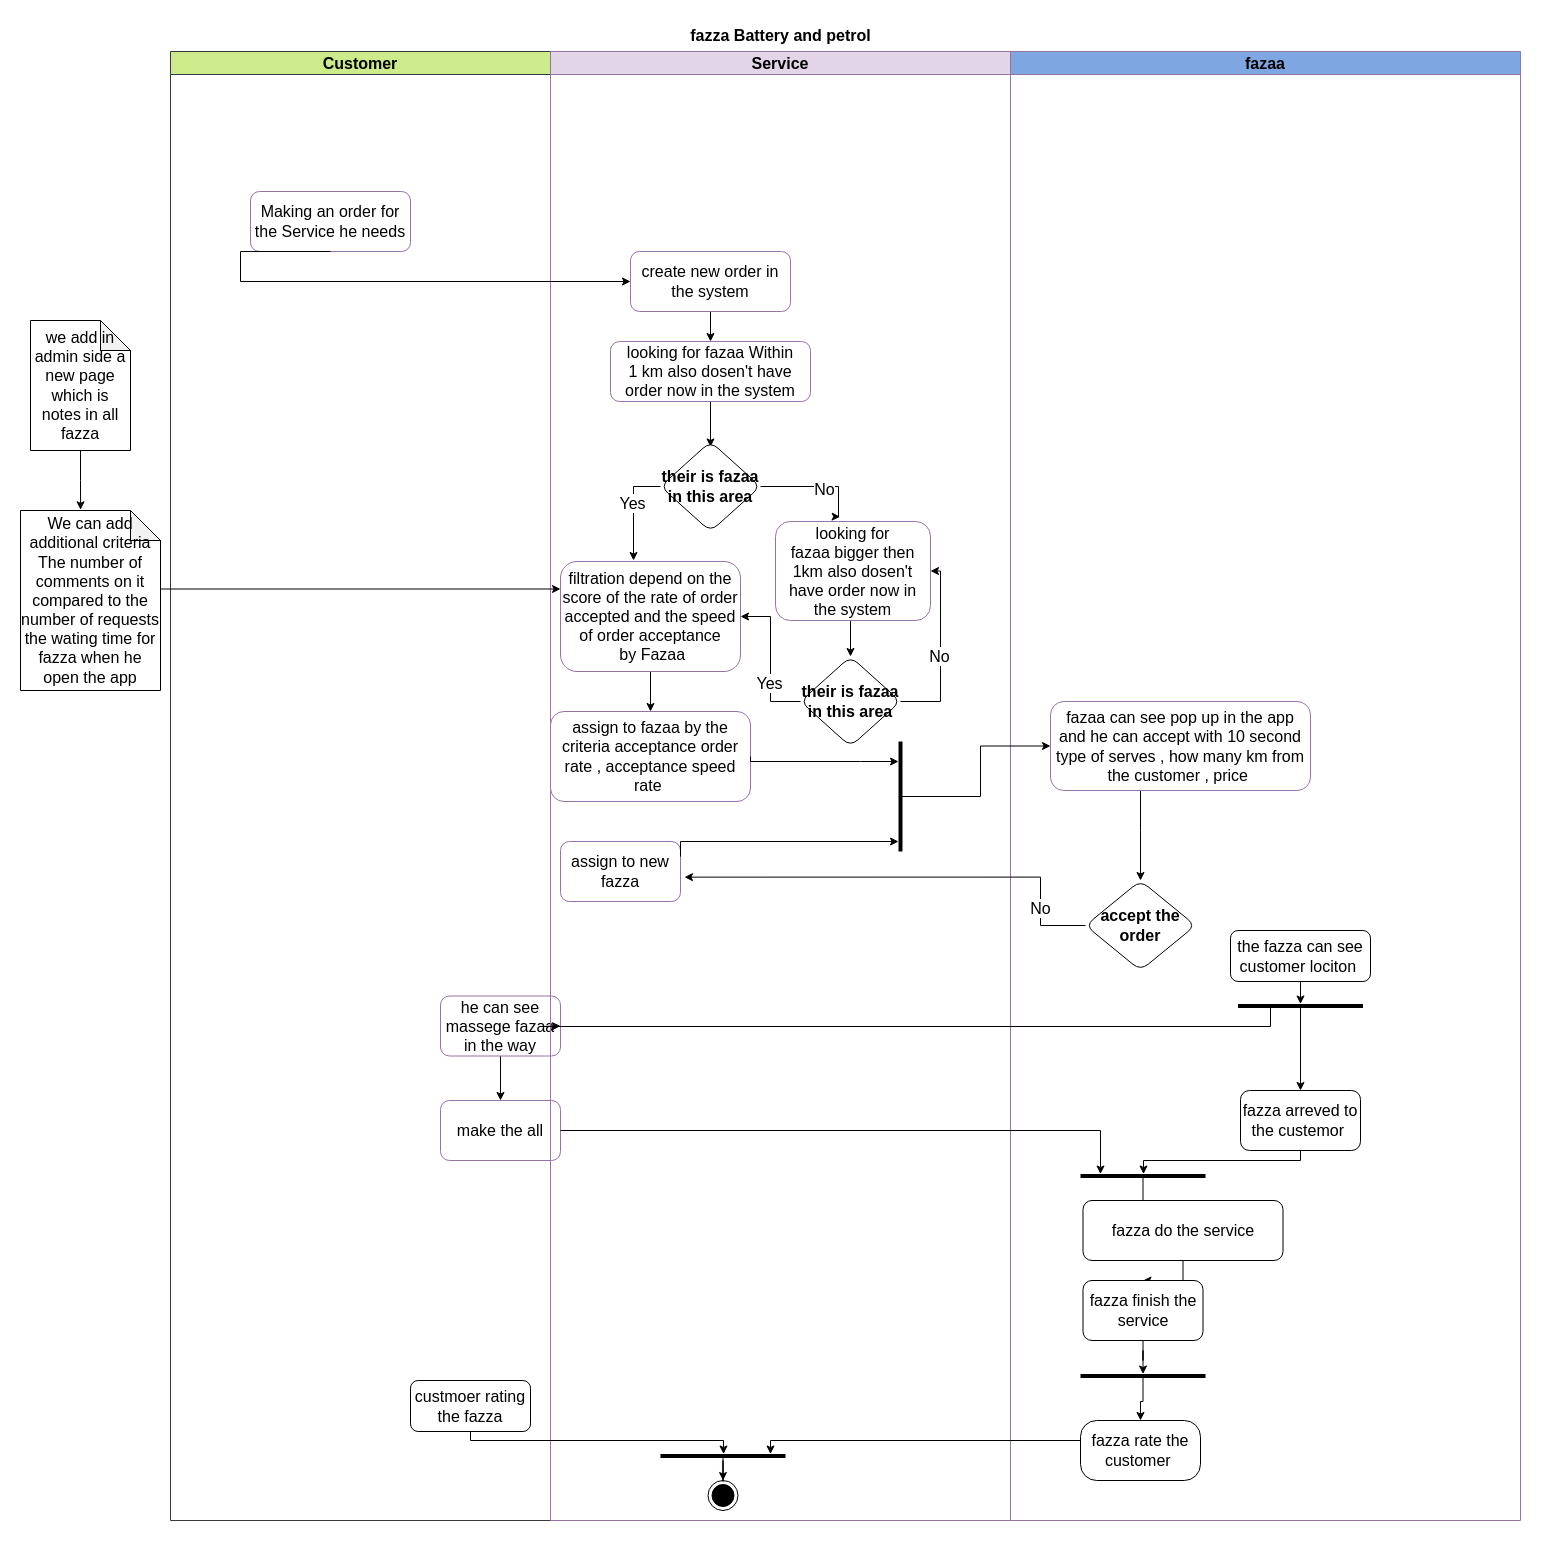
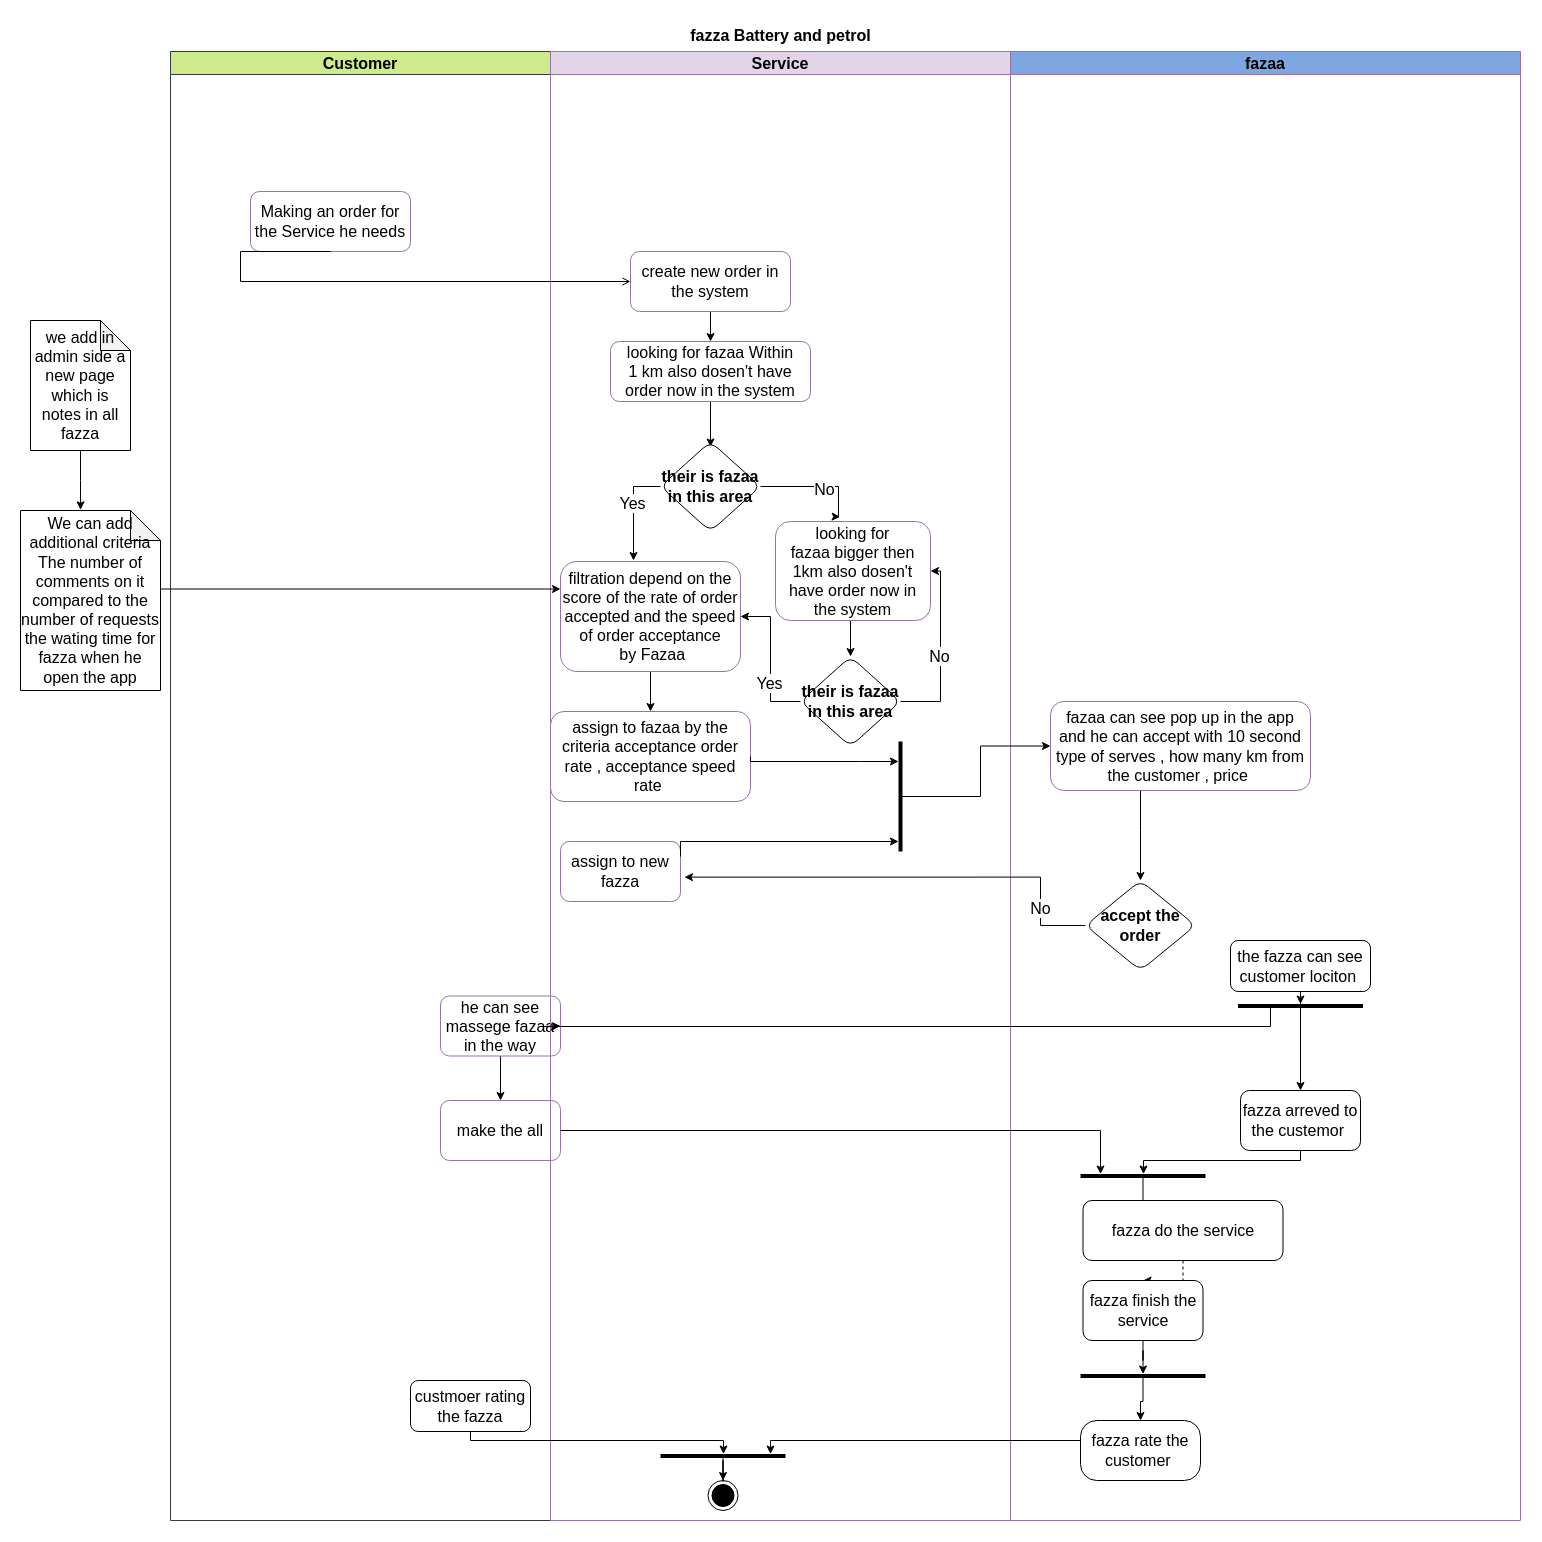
edge "Making an order for the Service he needs" -> "create new order in the system": arrowhead classic -> open
node "the fazza can see customer lociton": moved (1301, 956) -> (1301, 966)
edge "fazza do the service" -> "fazza finish the service": style solid -> dashed
